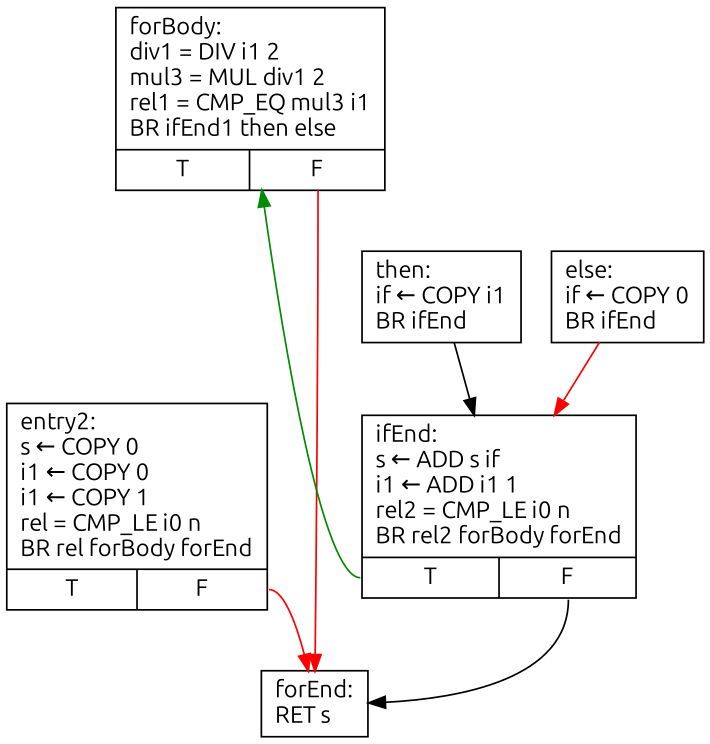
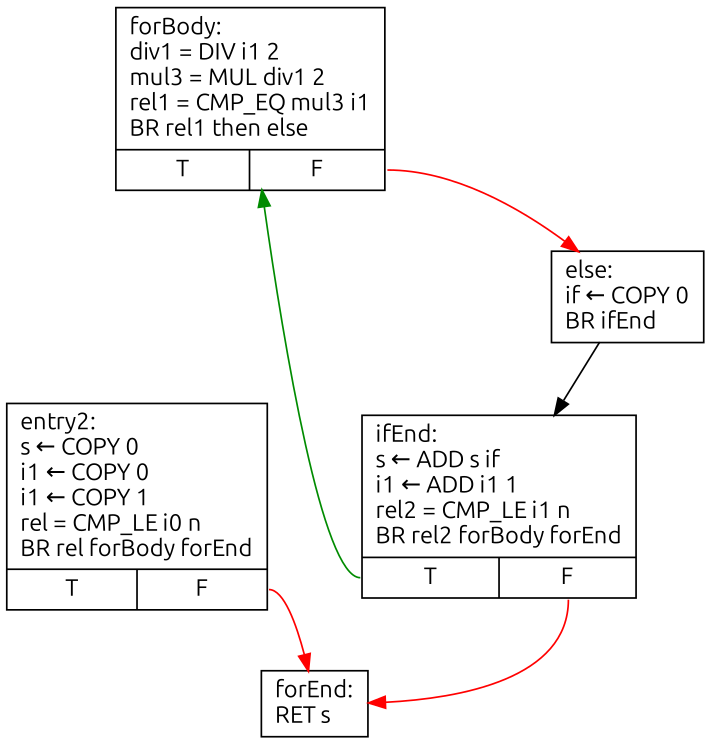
node "forBody:": text "BR ifEnd1 then else" -> "BR rel1 then else"
node "then:": removed
edge "else:" -> "ifEnd:": color red -> black
edge "forBody:" -> "forEnd:": now "forBody:" -> "else:"
node "ifEnd:": text "rel2 = CMP_LE i0 n" -> "rel2 = CMP_LE i1 n"
edge "ifEnd:" -> "forEnd:": color black -> red
